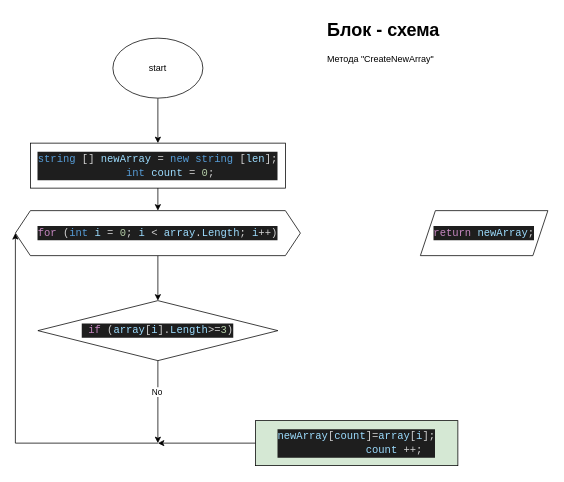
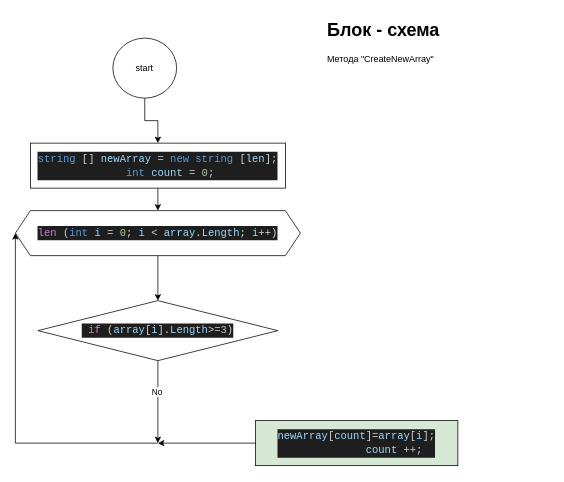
node "start": size 90x60 -> 64x60
node "for (int i = 0; i < array.Length; i++)": label "for (int i = 0; i < array.Length; i++)" -> "len (int i = 0; i < array.Length; i++)"
node "return newArray;": removed
